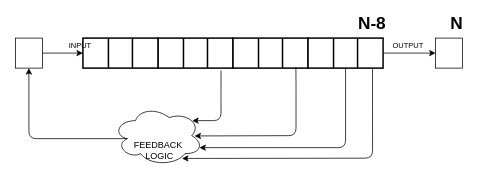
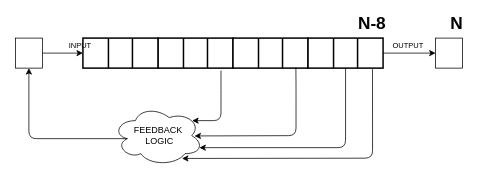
node "FEEDBACK LOGIC": moved (158, 150) -> (158, 135)
